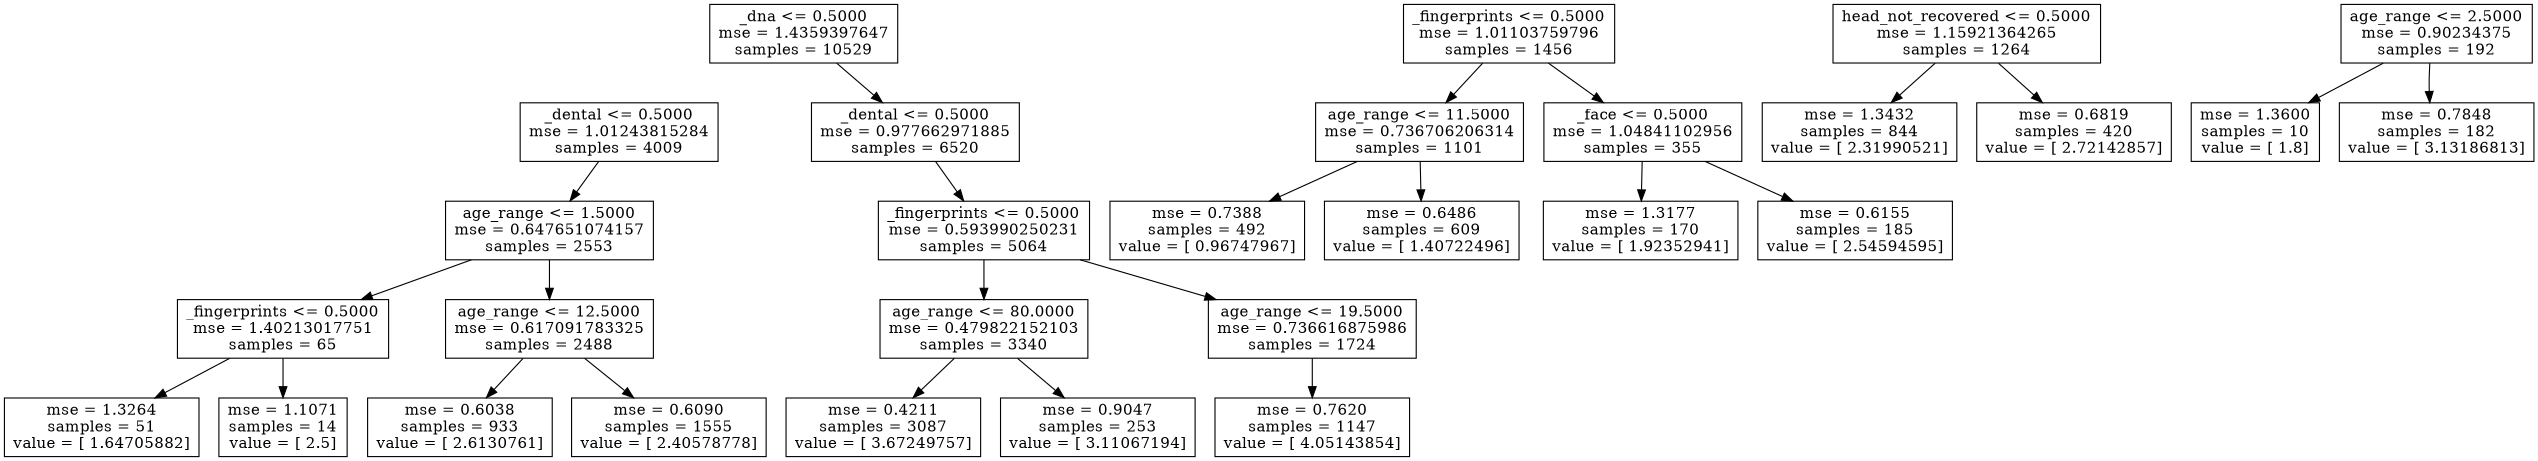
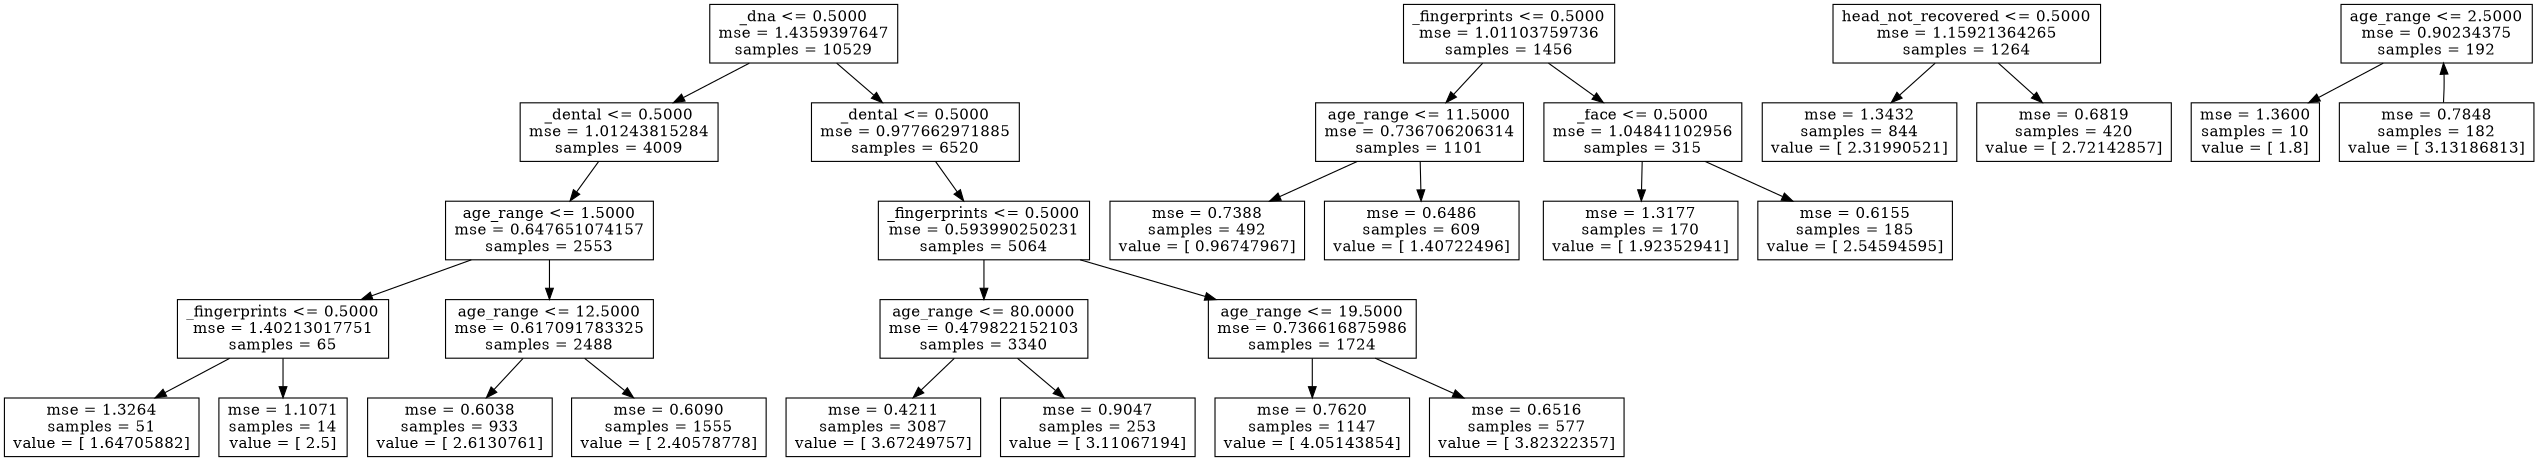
node "_fingerprints <= 0.5000 mse = 1.01103759796 samples = 1456": label "_fingerprints <= 0.5000 mse = 1.01103759796 samples = 1456" -> "_fingerprints <= 0.5000 mse = 1.01103759736 samples = 1456"
edge "age_range <= 2.5000 mse = 0.90234375 samples = 192" -> "mse = 0.7848 samples = 182 value = [ 3.13186813]": reversed
edge "_dna <= 0.5000 mse = 1.4359397647 samples = 10529" -> "_dental <= 0.5000 mse = 1.01243815284 samples = 4009": added
node "_face <= 0.5000 mse = 1.04841102956 samples = 355": label "_face <= 0.5000 mse = 1.04841102956 samples = 355" -> "_face <= 0.5000 mse = 1.04841102956 samples = 315"
node "mse = 0.6516 samples = 577 value = [ 3.82322357]": added
